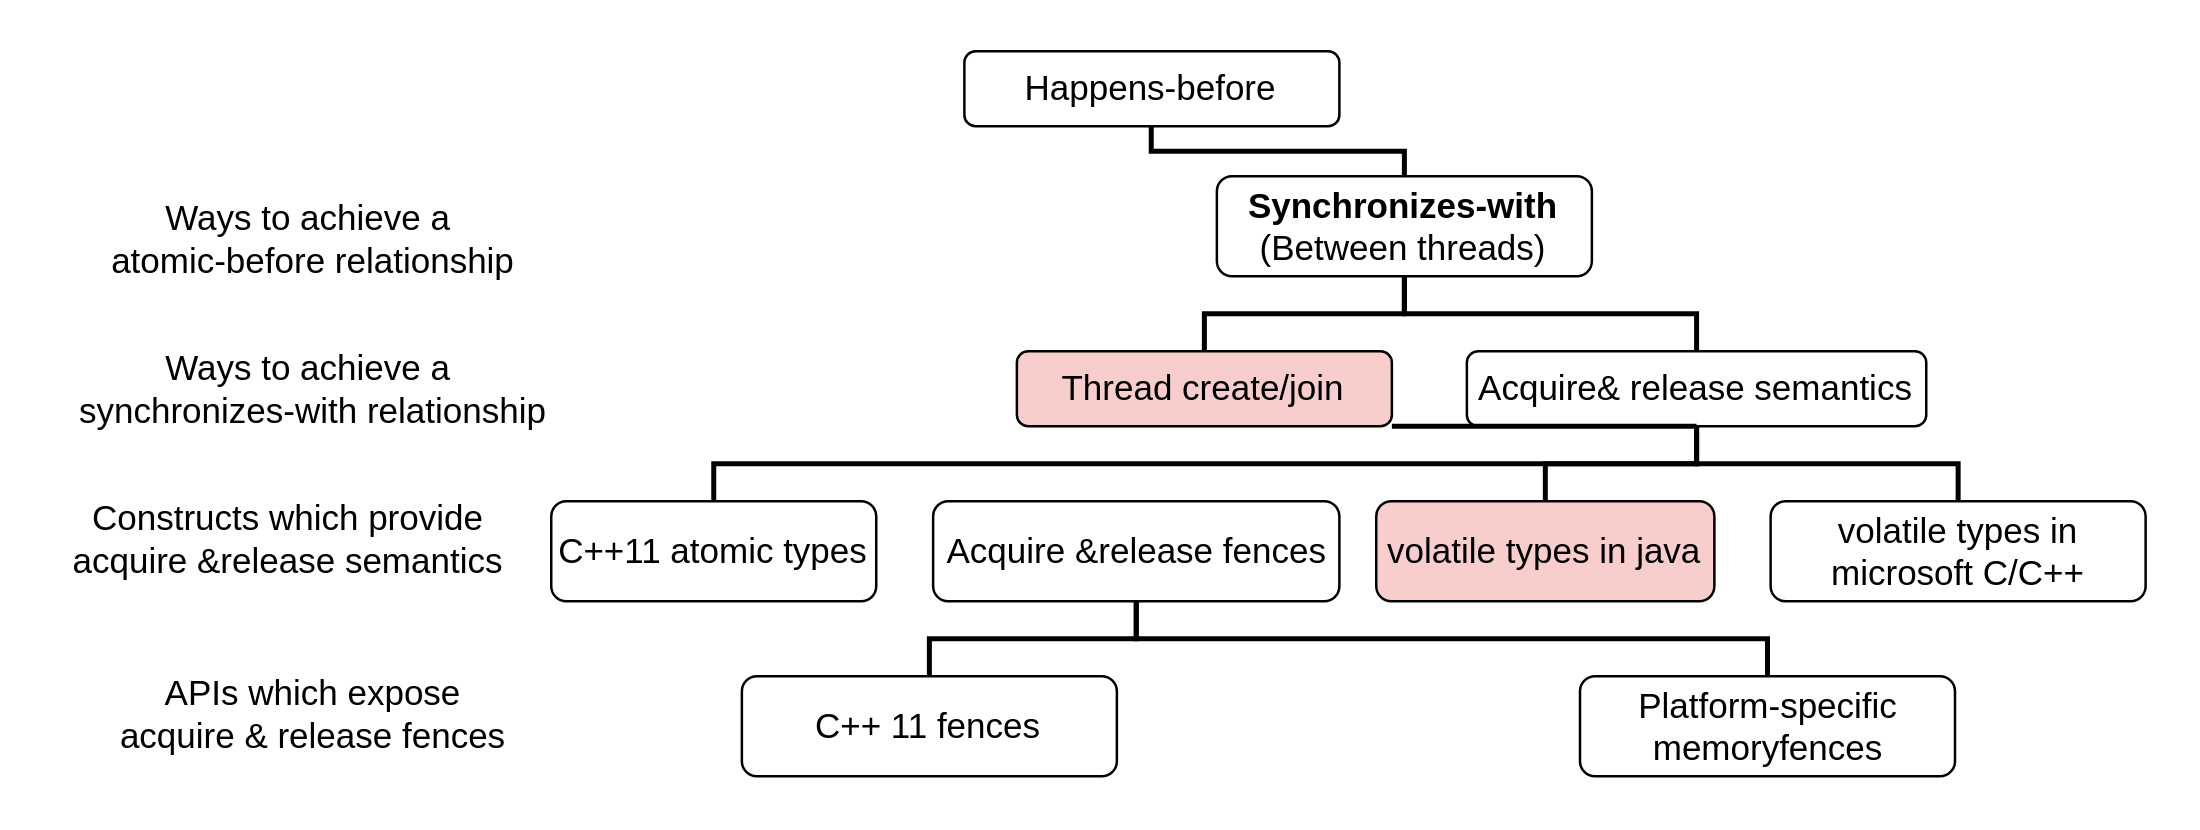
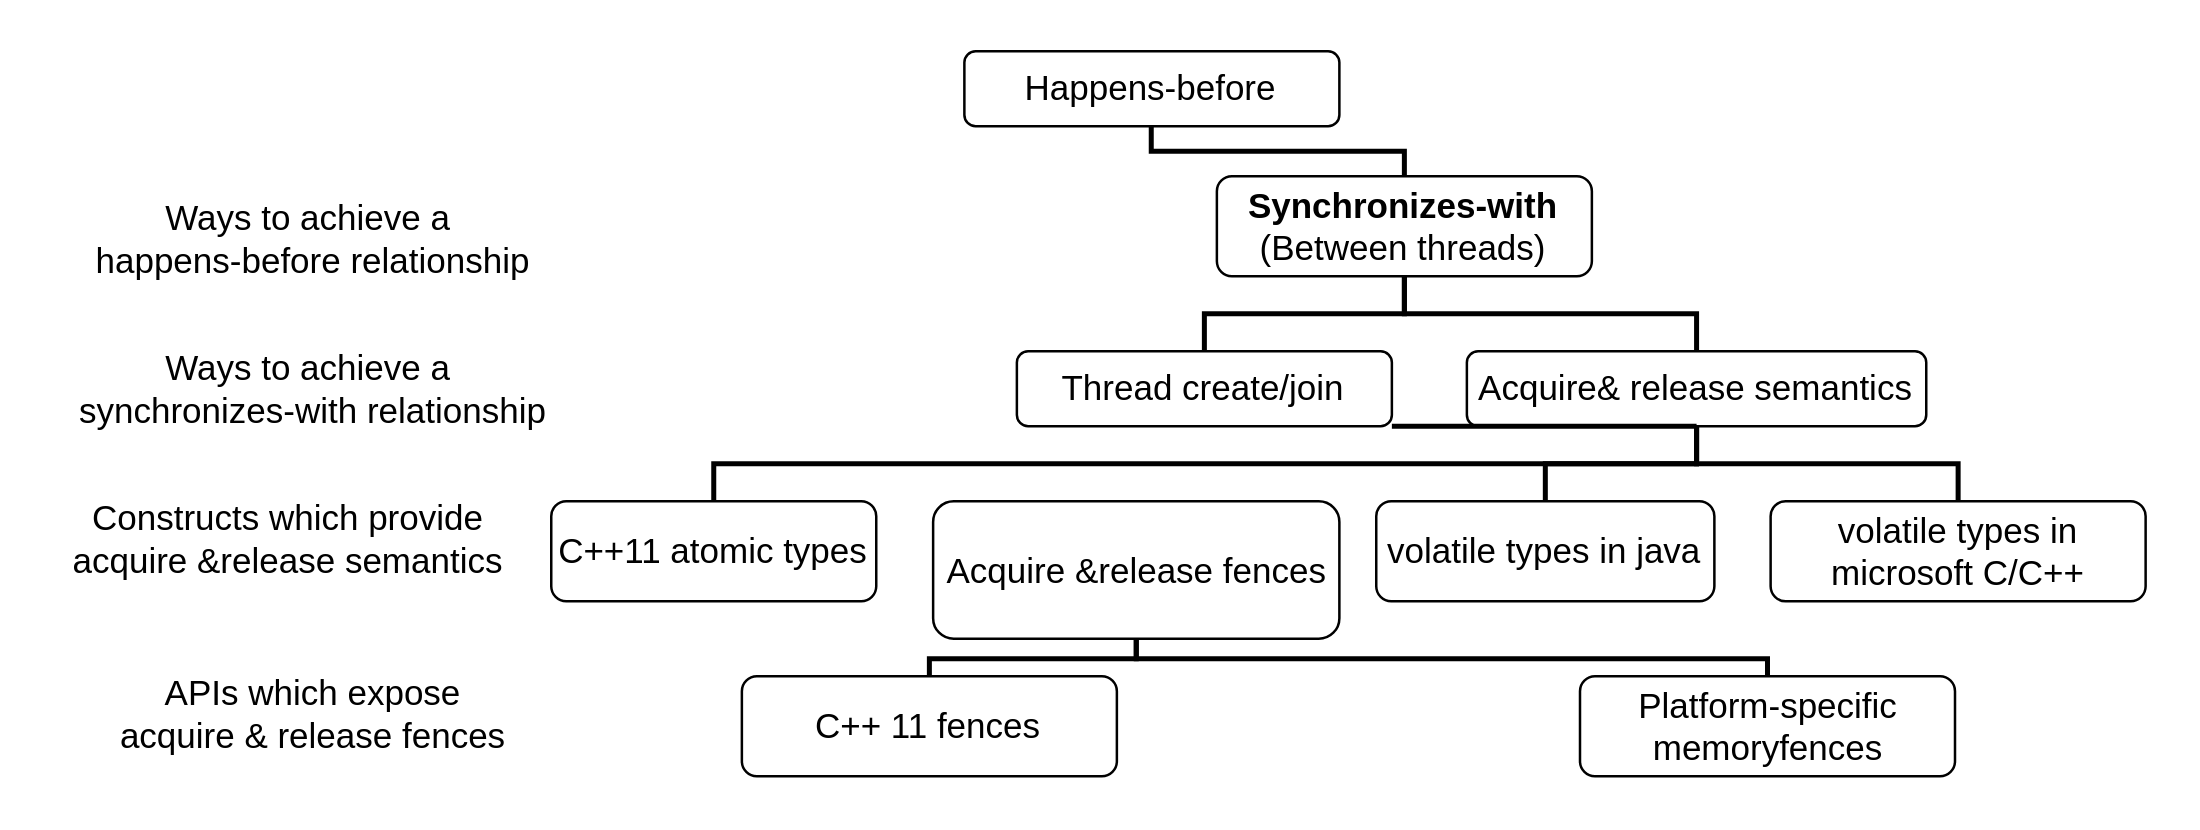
node "Ways to achieve a atomic-before relationship": label "Ways to achieve a atomic-before relationship" -> "Ways to achieve a happens-before relationship"
node "Thread create/join": fillcolor #f8cecc -> #ffffff
node "Acquire &release fences": size 406x100 -> 406x138
node "volatile types in java": fillcolor #f8cecc -> #ffffff
